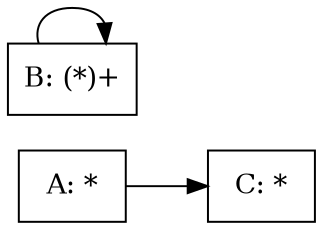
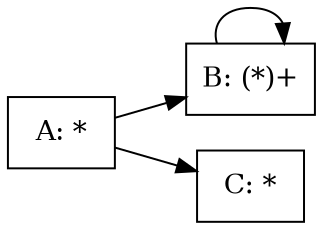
edge "A: *" -> "B: (*)+": added
